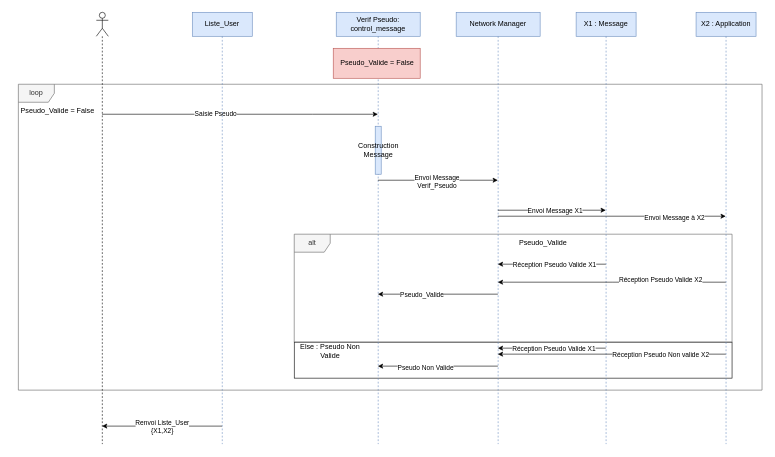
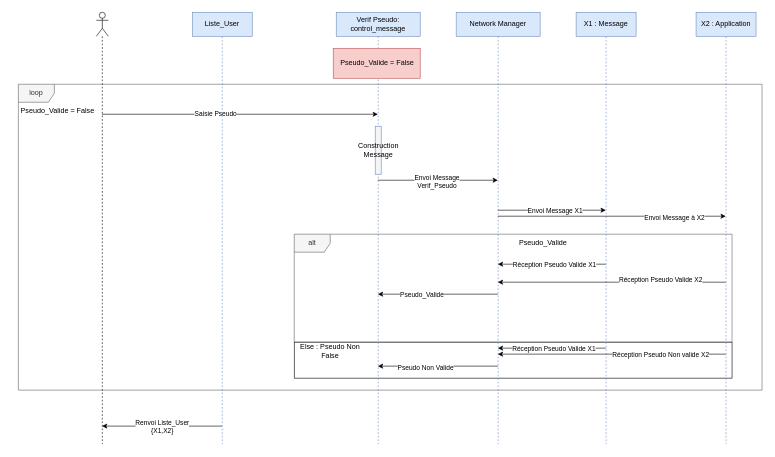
node "Construction Message": fillcolor #dae8fc -> #f5f5f5
node "Else : Pseudo Non Valide": label "Else : Pseudo Non Valide" -> "Else : Pseudo Non False"
